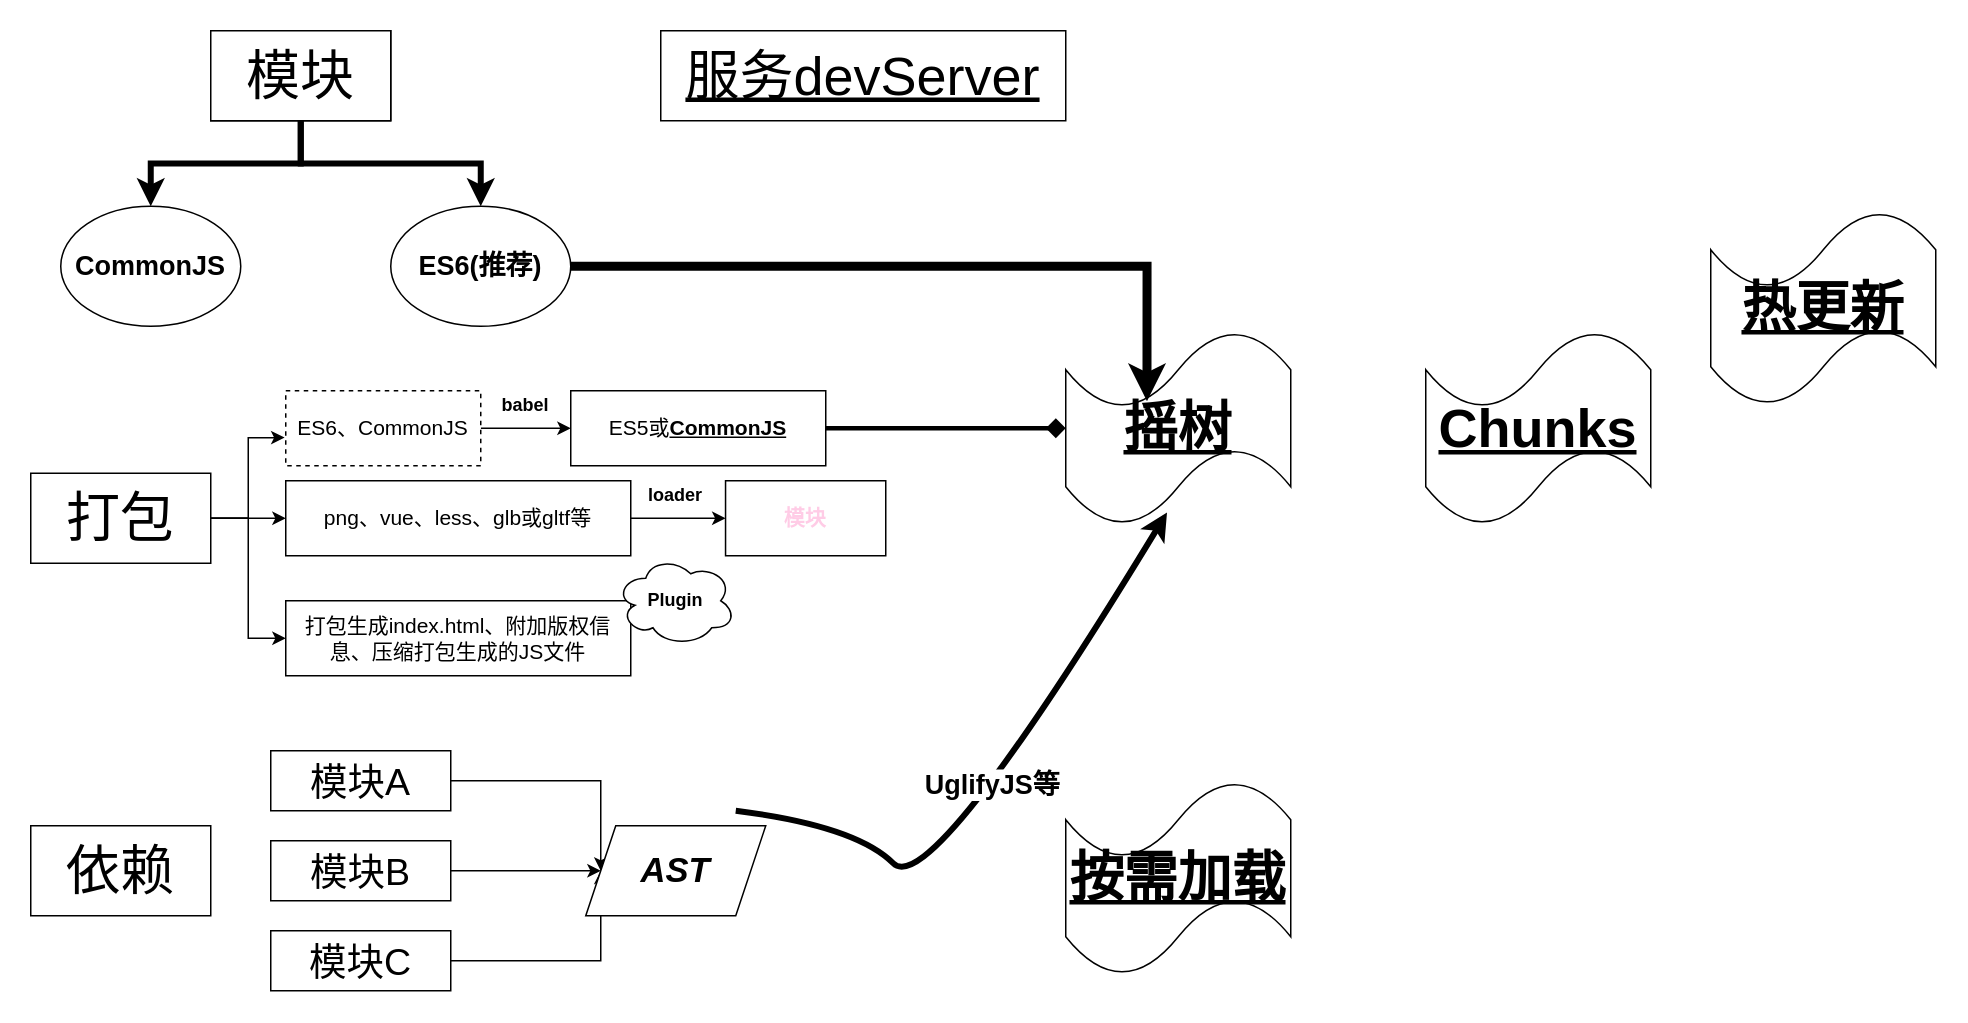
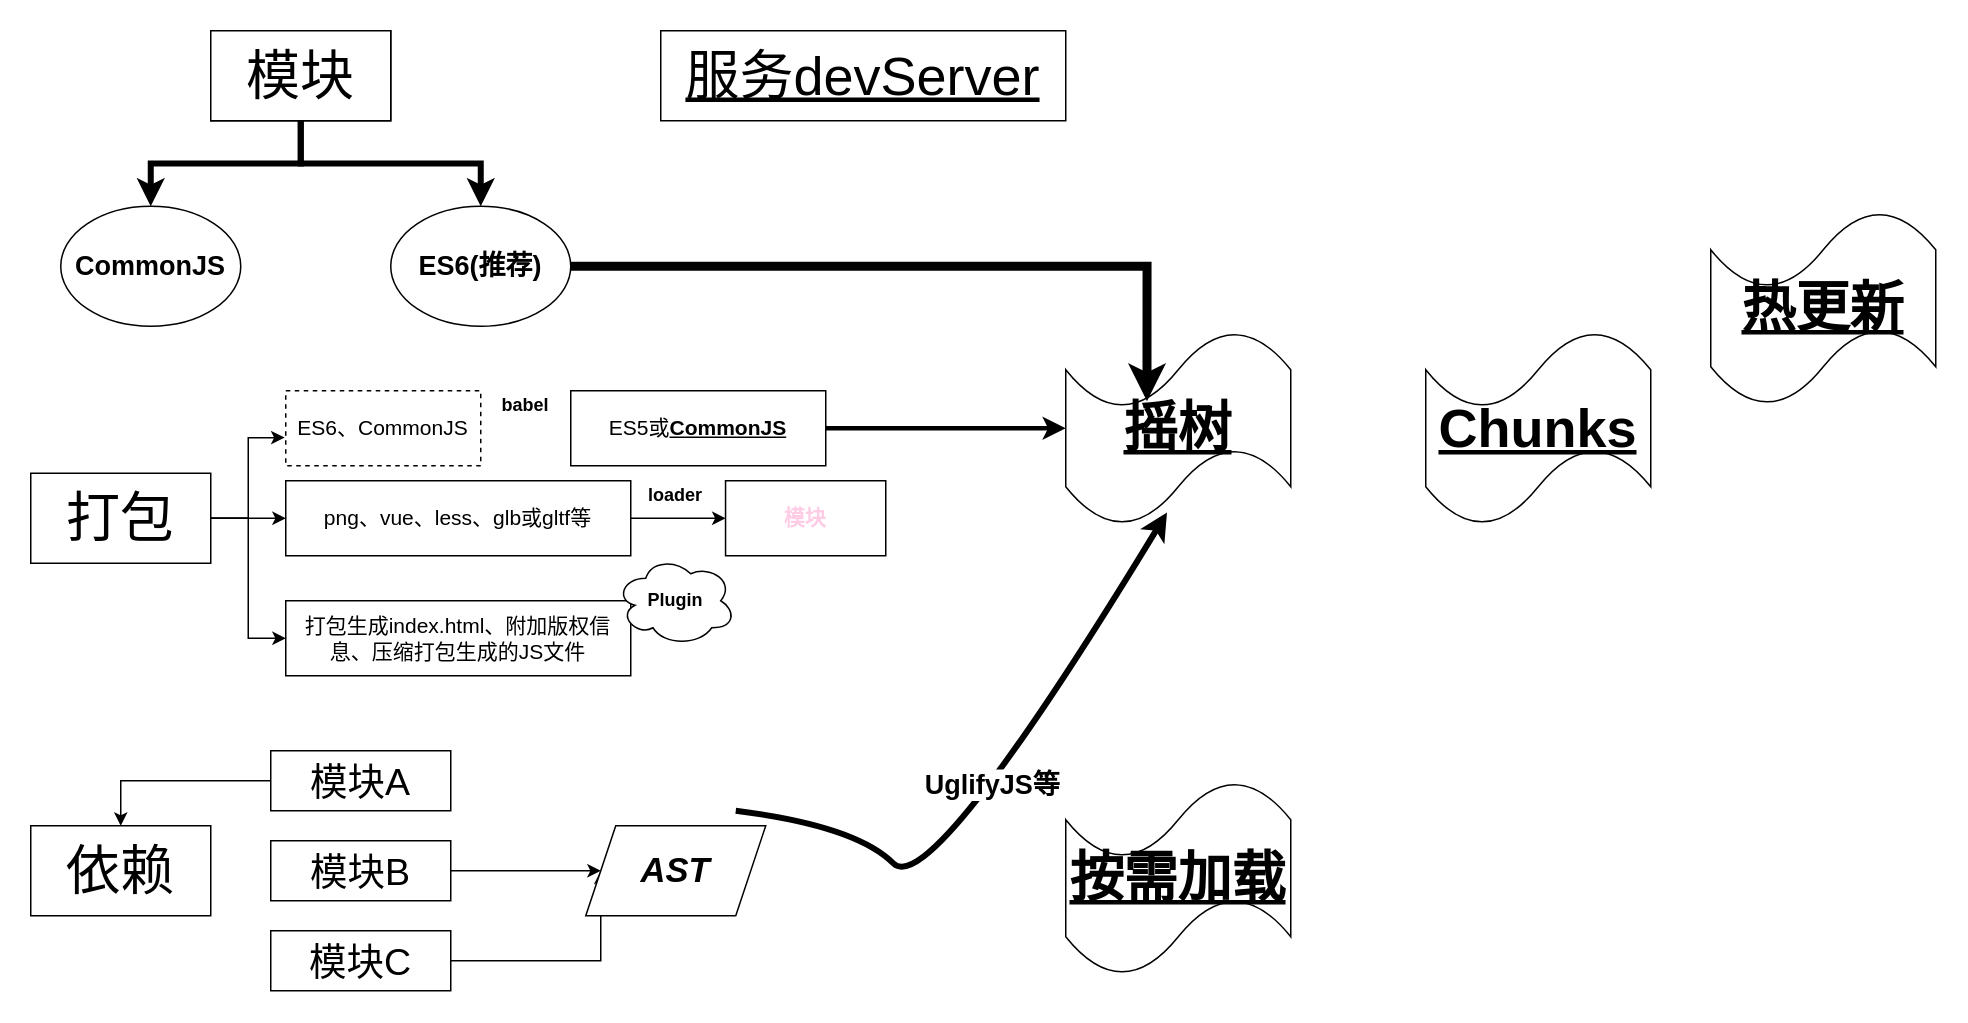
edge "ES6、CommonJS" -> "ES5或CommonJS": removed
edge "ES5或CommonJS" -> "摇树": arrowhead diamond -> classic
edge "模块A" -> "AST": now "模块A" -> "依赖"
